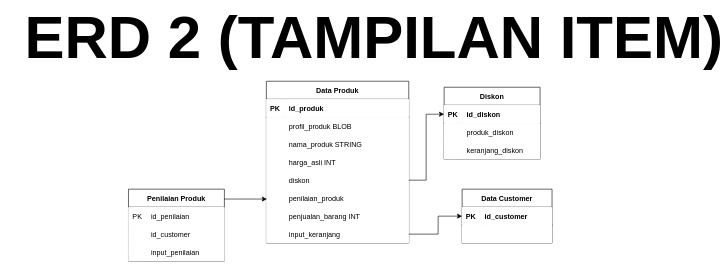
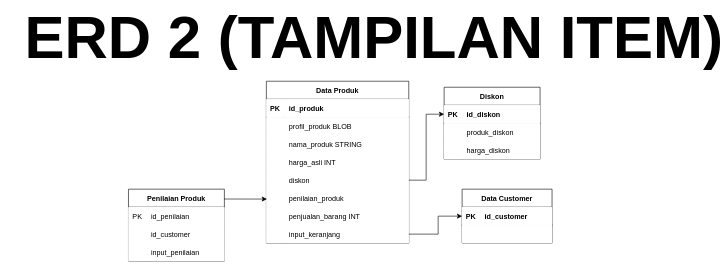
node "keranjang_diskon": label "keranjang_diskon" -> "harga_diskon"
